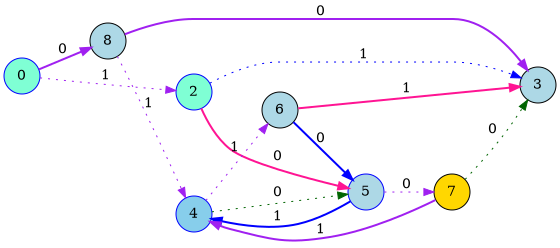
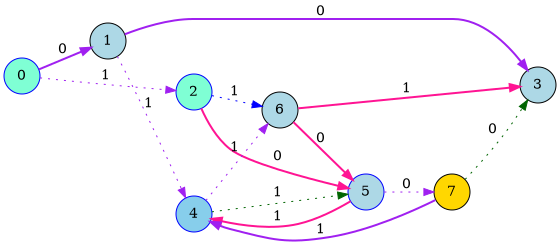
node "8": label "8" -> "1"
edge "2" -> "3": now "2" -> "6"
edge "6" -> "5": color blue -> deeppink
edge "4" -> "5": label "0 " -> "1 "
edge "5" -> "4": color blue -> deeppink
